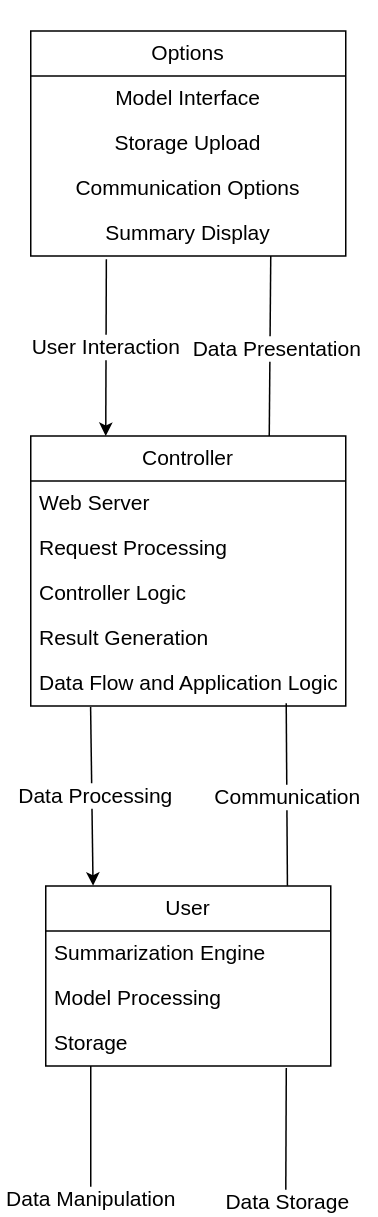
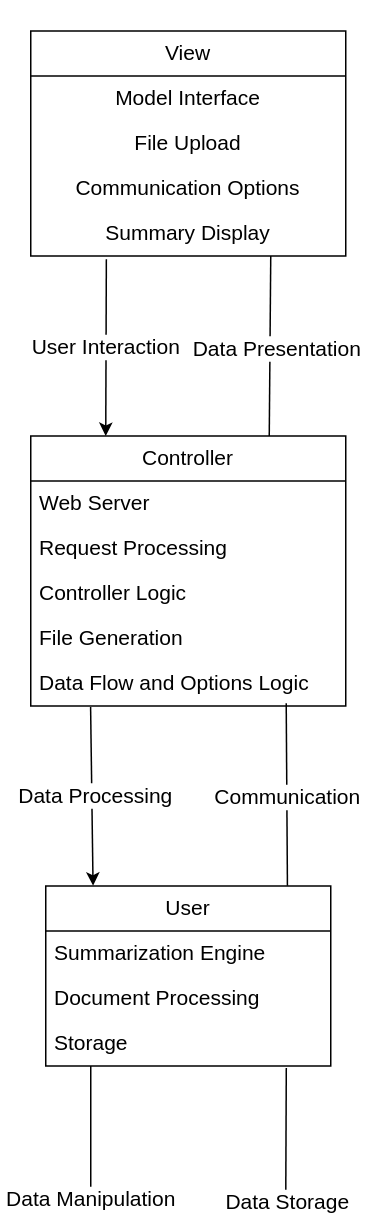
node "Options": label "Options" -> "View"
node "Storage Upload": label "Storage Upload" -> "File Upload"
node "Result Generation": label "Result Generation" -> "File Generation"
node "Data Flow and Application Logic": label "Data Flow and Application Logic" -> "Data Flow and Options Logic"
node "Model Processing": label "Model Processing" -> "Document Processing"
